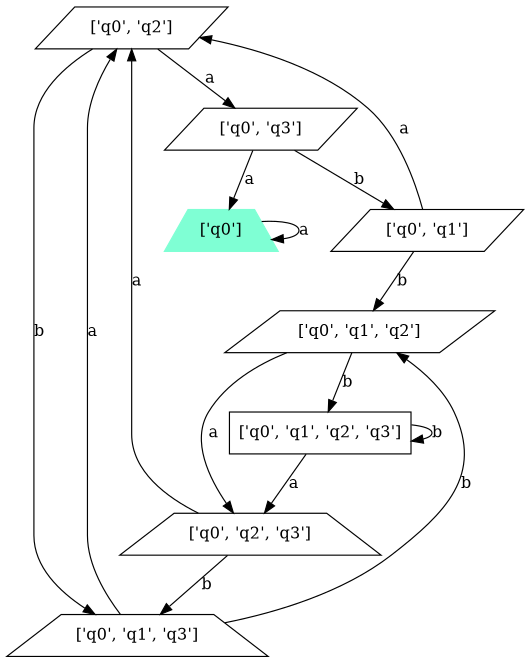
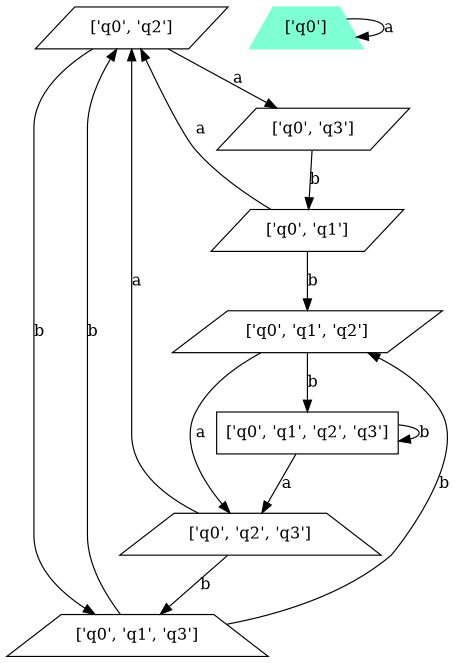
edge "['q0', 'q3']" -> "['q0']": removed, label "a"
edge "['q0', 'q1', 'q3']" -> "['q0', 'q2']": label "a" -> "b"
